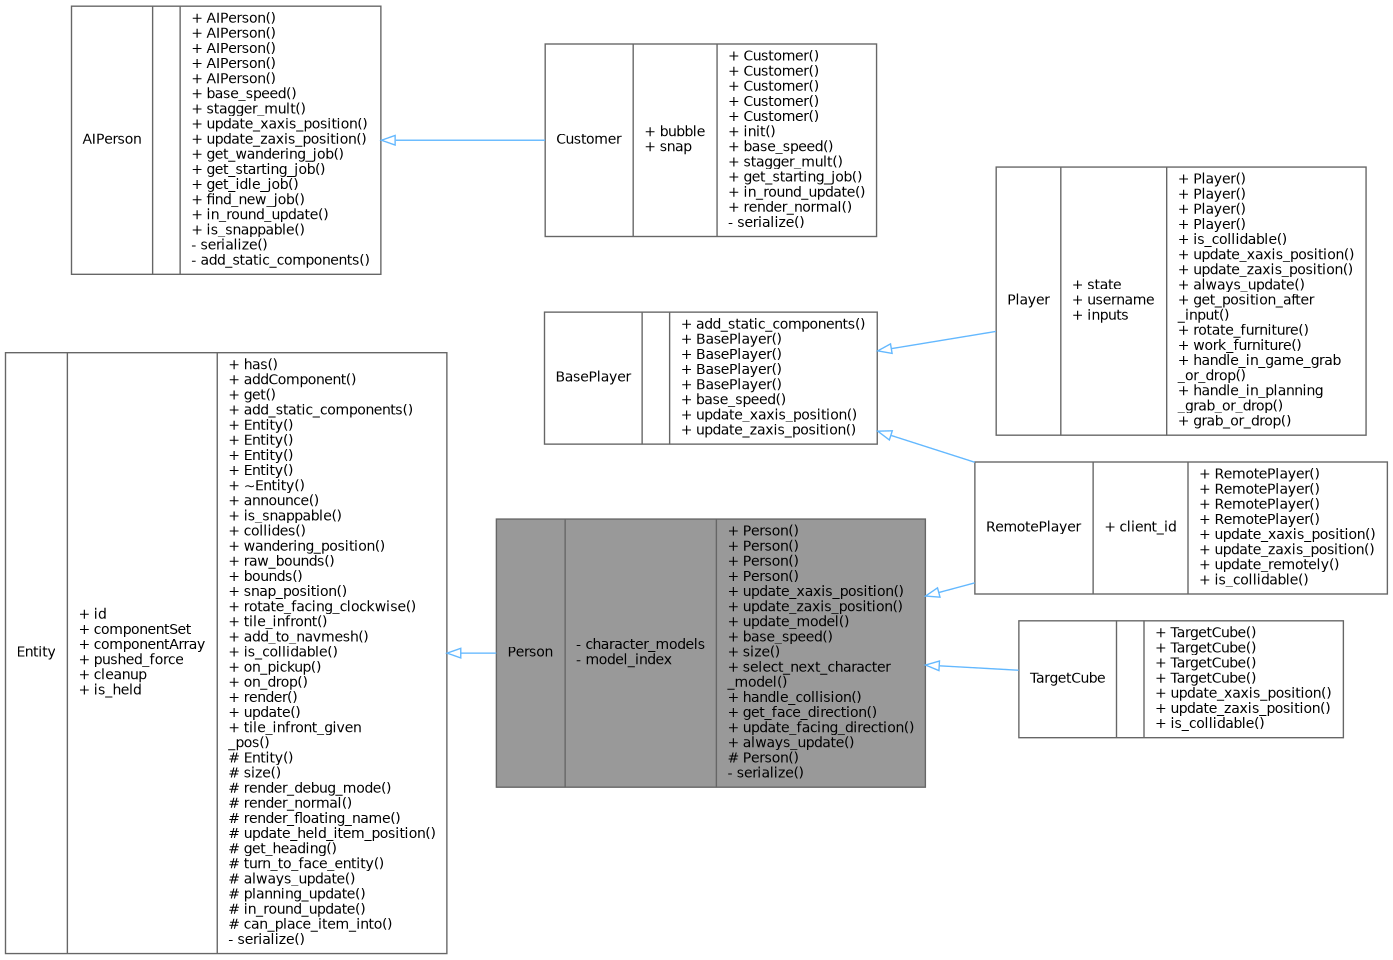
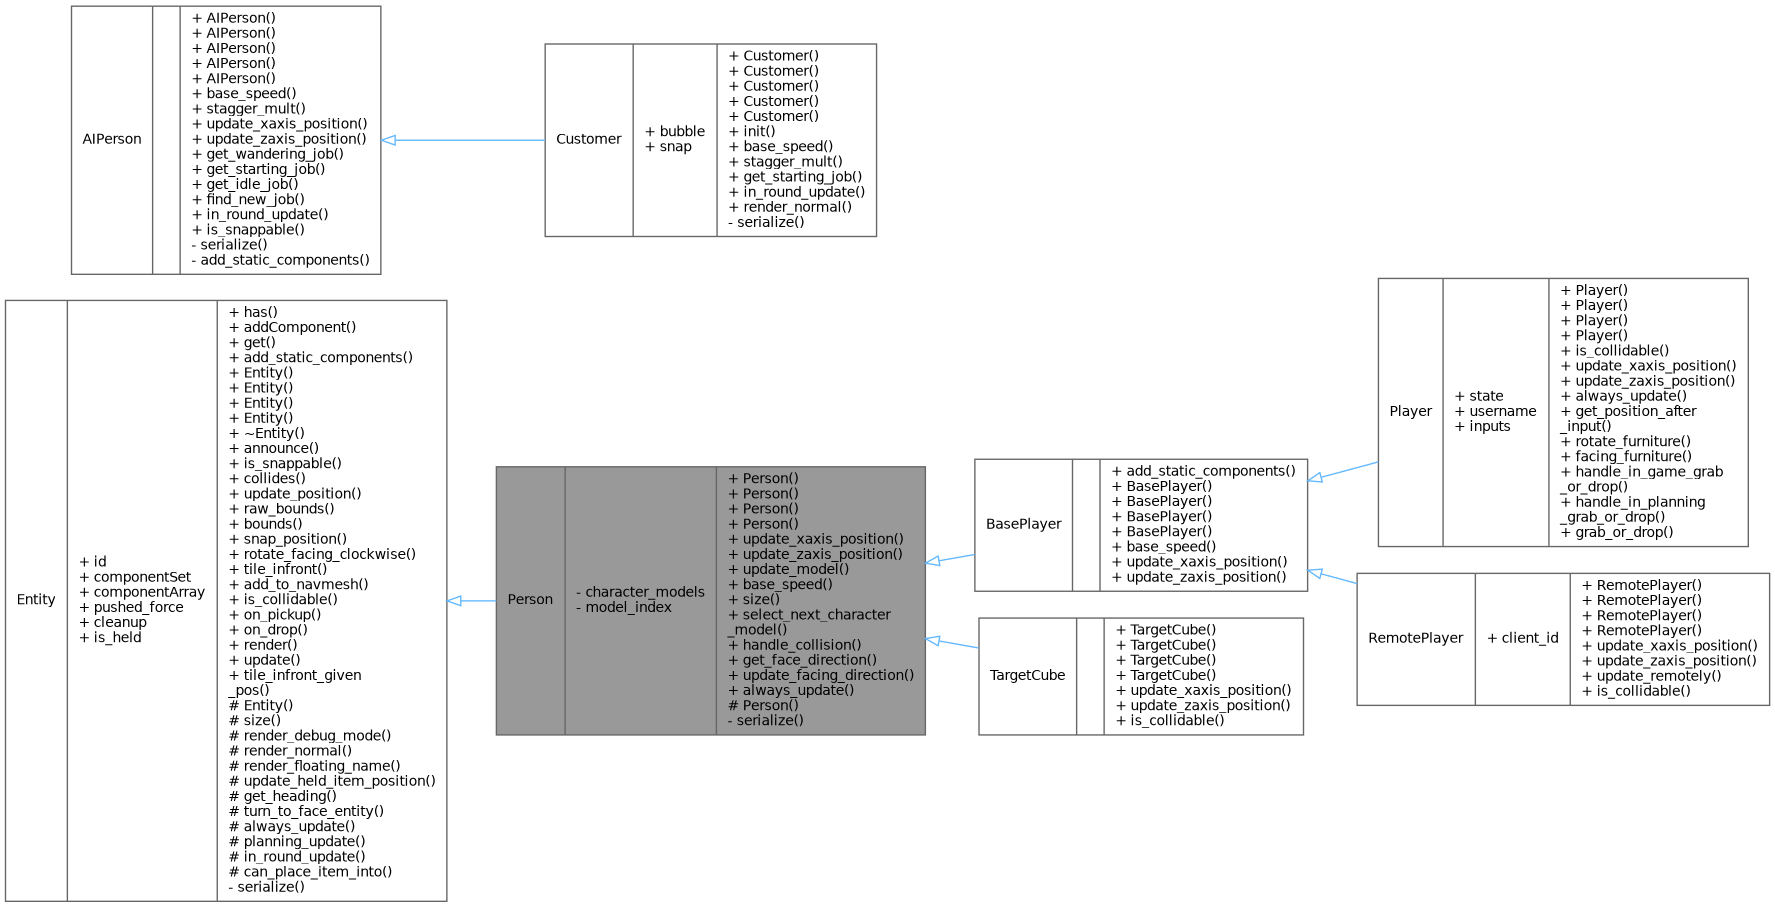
node "Player": text "+ work_furniture()" -> "+ facing_furniture()"
node "Entity": text "+ wandering_position()" -> "+ update_position()"
edge "RemotePlayer" -> "Person": now "BasePlayer" -> "Person"
